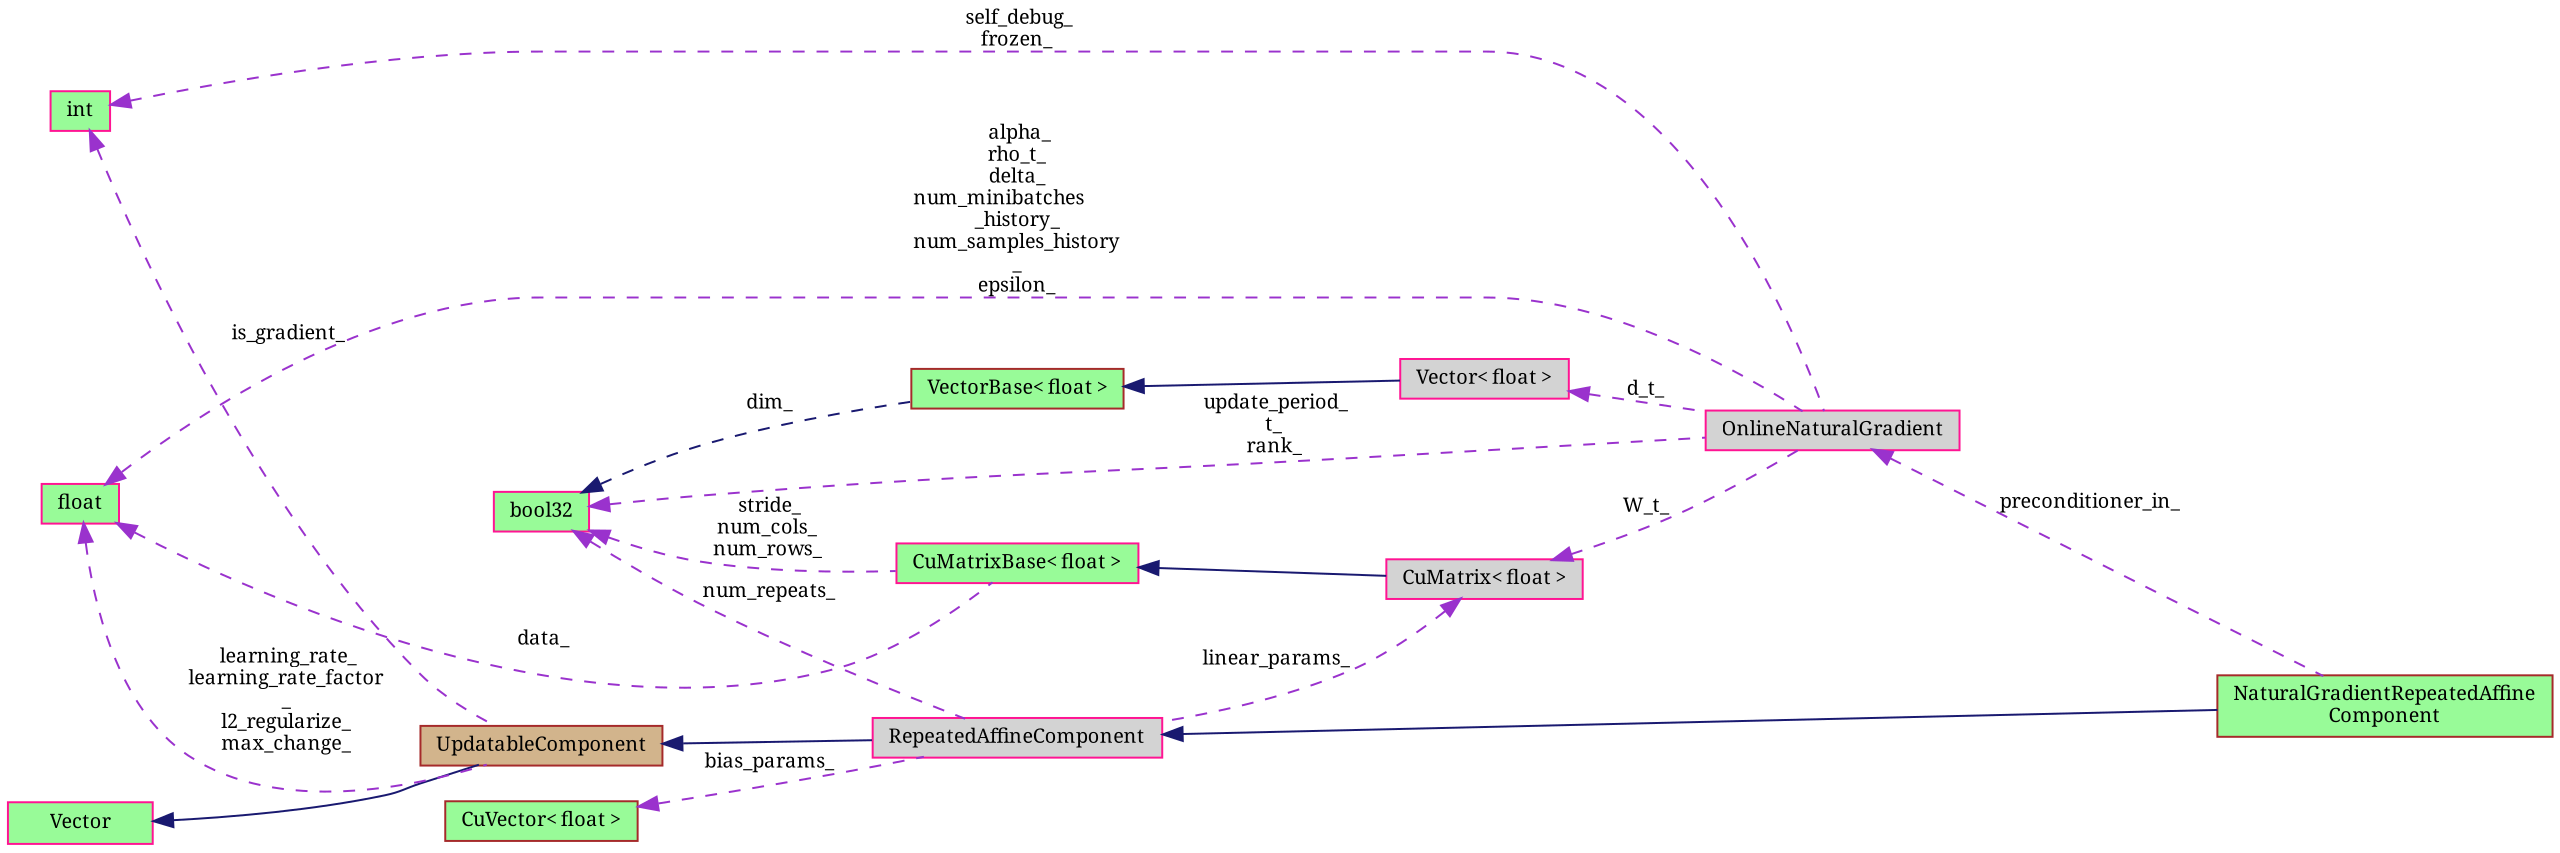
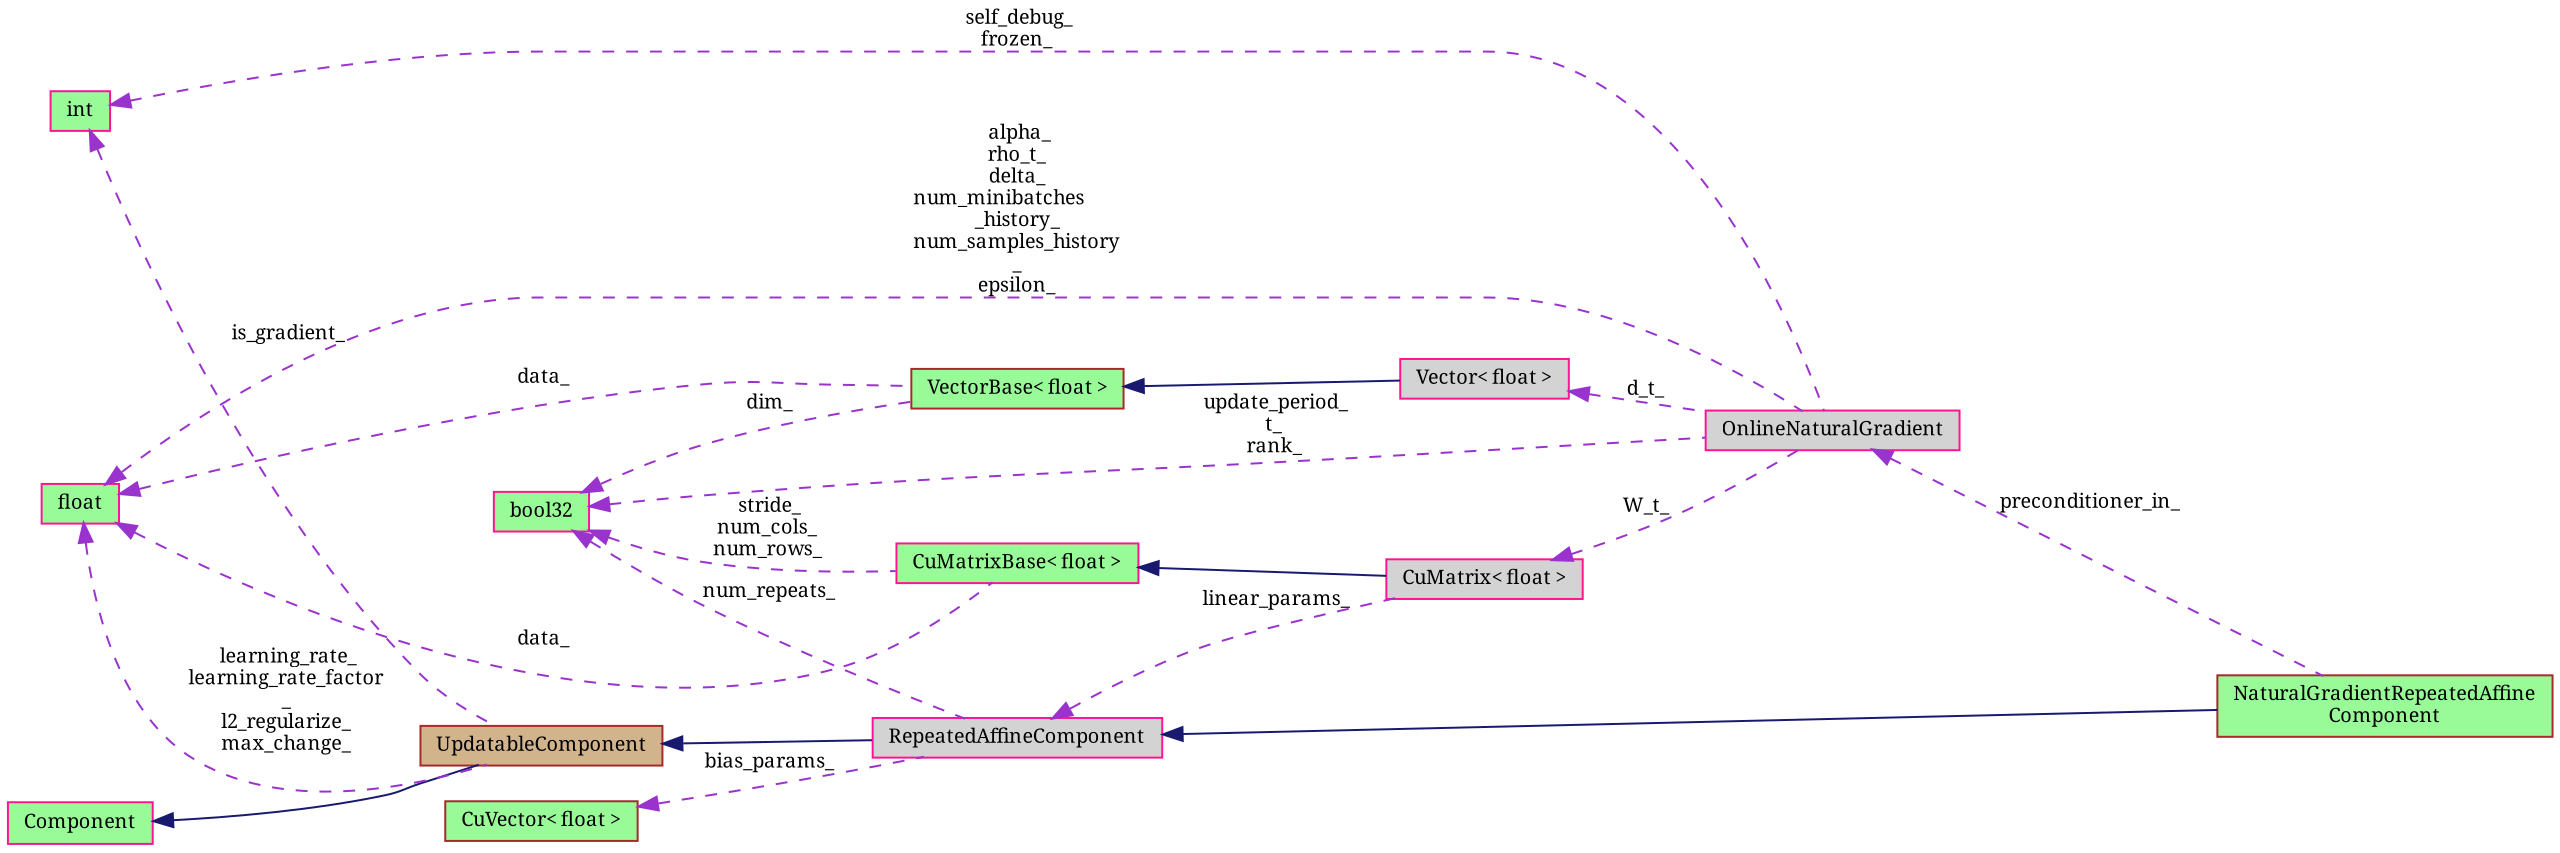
edge "VectorBase< float >" -> "float": added, label "data_"
edge "VectorBase< float >" -> "bool32": color midnightblue -> darkorchid3
edge "RepeatedAffineComponent" -> "CuMatrix< float >": reversed
node "Vector": label "Vector" -> "Component"
